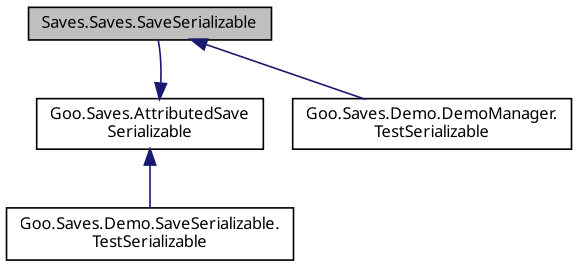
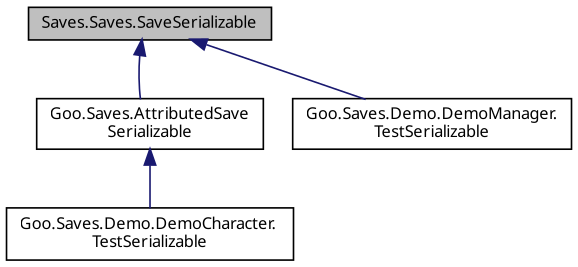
edge "Saves.Saves.SaveSerializable" -> "Goo.Saves.AttributedSave Serializable": reversed
node "Goo.Saves.Demo.SaveSerializable. TestSerializable": label "Goo.Saves.Demo.SaveSerializable. TestSerializable" -> "Goo.Saves.Demo.DemoCharacter. TestSerializable"
